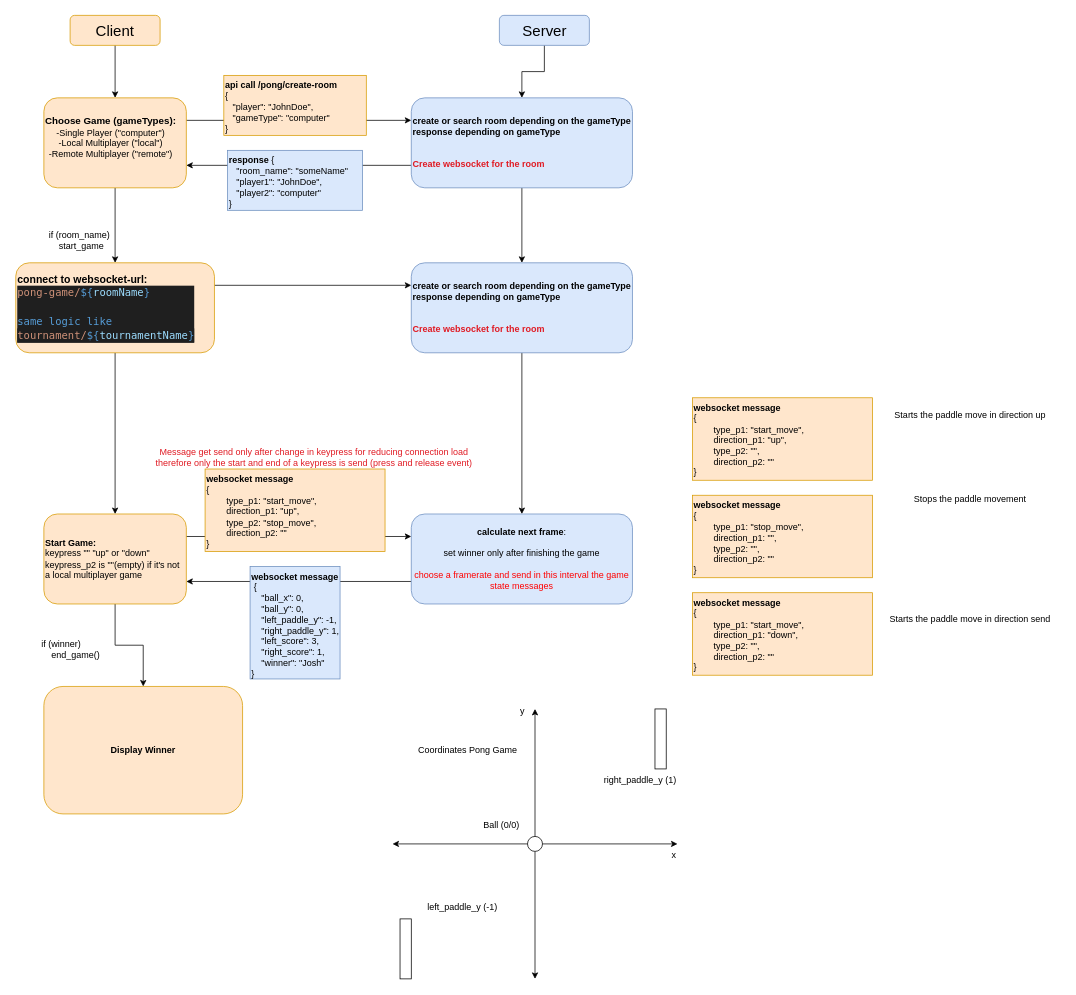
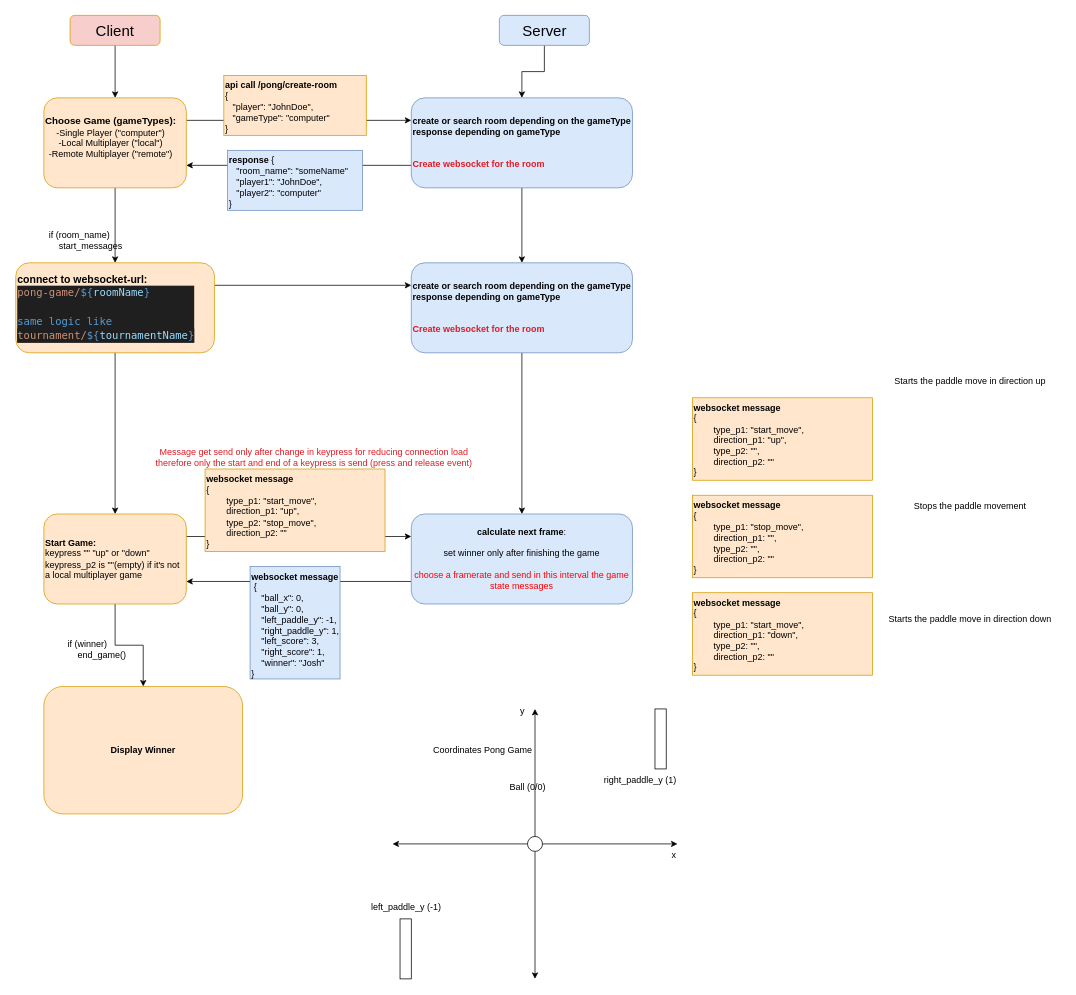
node "Client": fillcolor #ffe6cc -> #f8cecc
node "if (room_name) start_game": label "if (room_name) start_game" -> "if (room_name) start_messages"
node "Starts the paddle move in direction up": moved (970, 415) -> (970, 381)
node "Stops the paddle movement": moved (970, 499) -> (970, 507)
node "Starts the paddle move in direction send": label "Starts the paddle move in direction send" -> "Starts the paddle move in direction down"
node "if (winner) end_game()": moved (81, 653) -> (108, 653)
node "Coordinates Pong Game": moved (468, 750) -> (483, 750)
node "Ball (0/0)": moved (501, 825) -> (528, 788)
node "left_paddle_y (-1)": moved (462, 908) -> (406, 908)
